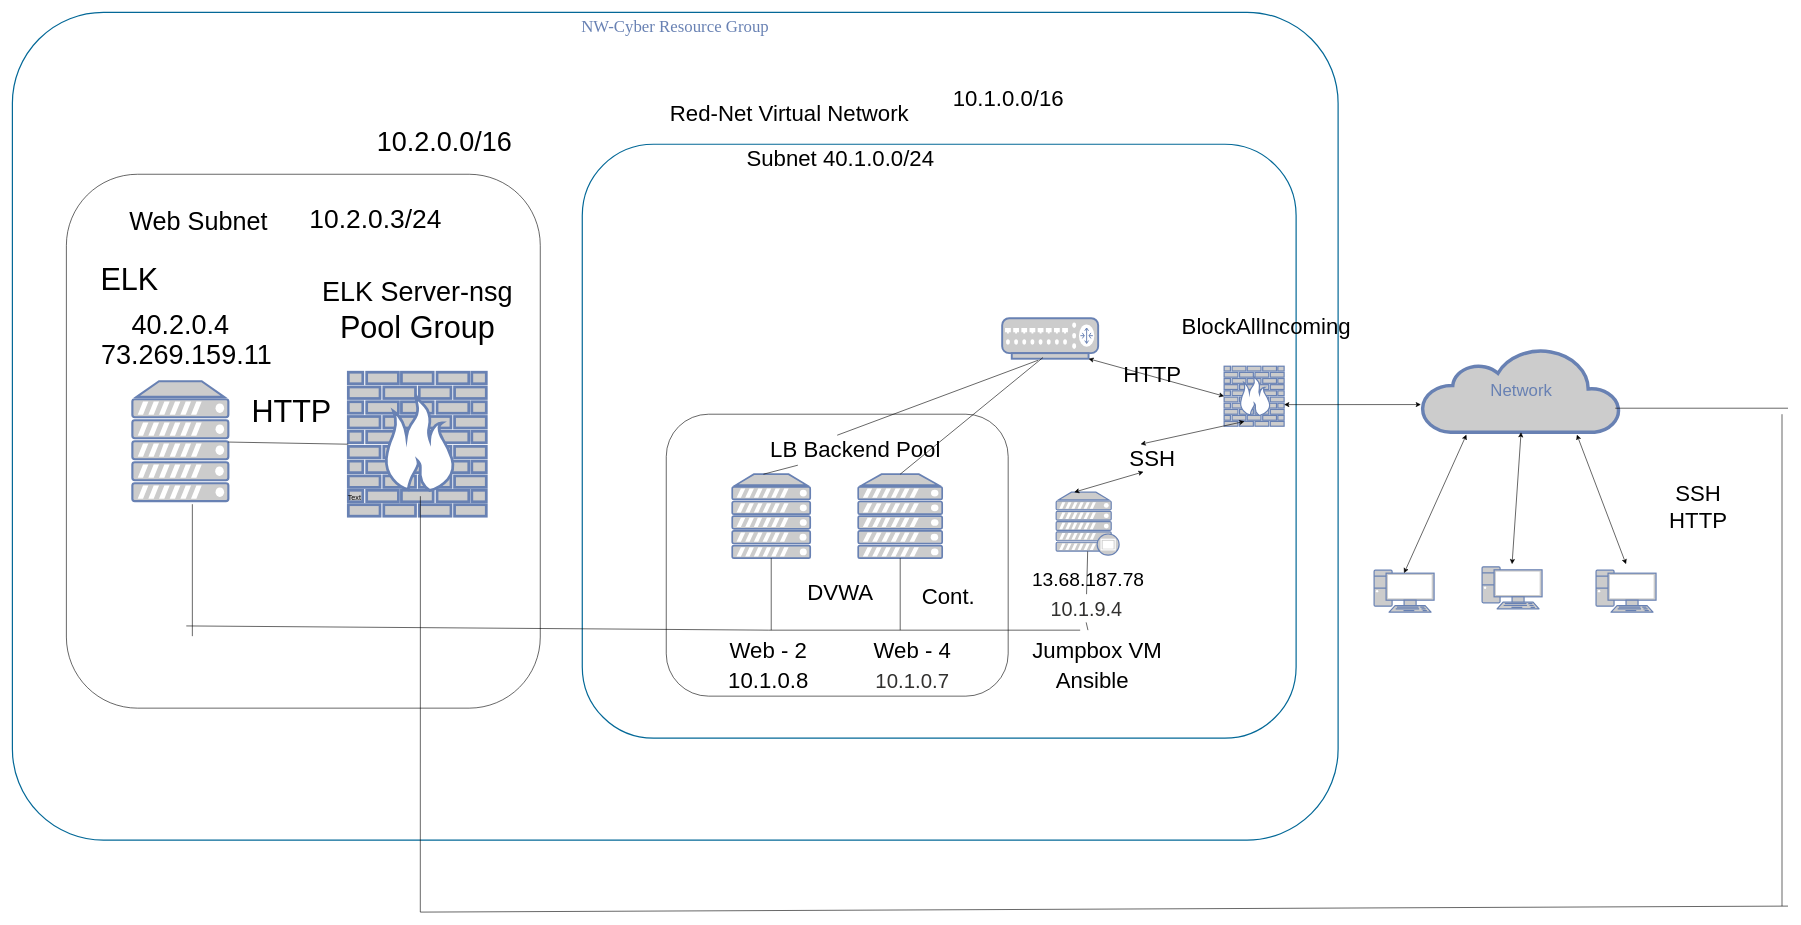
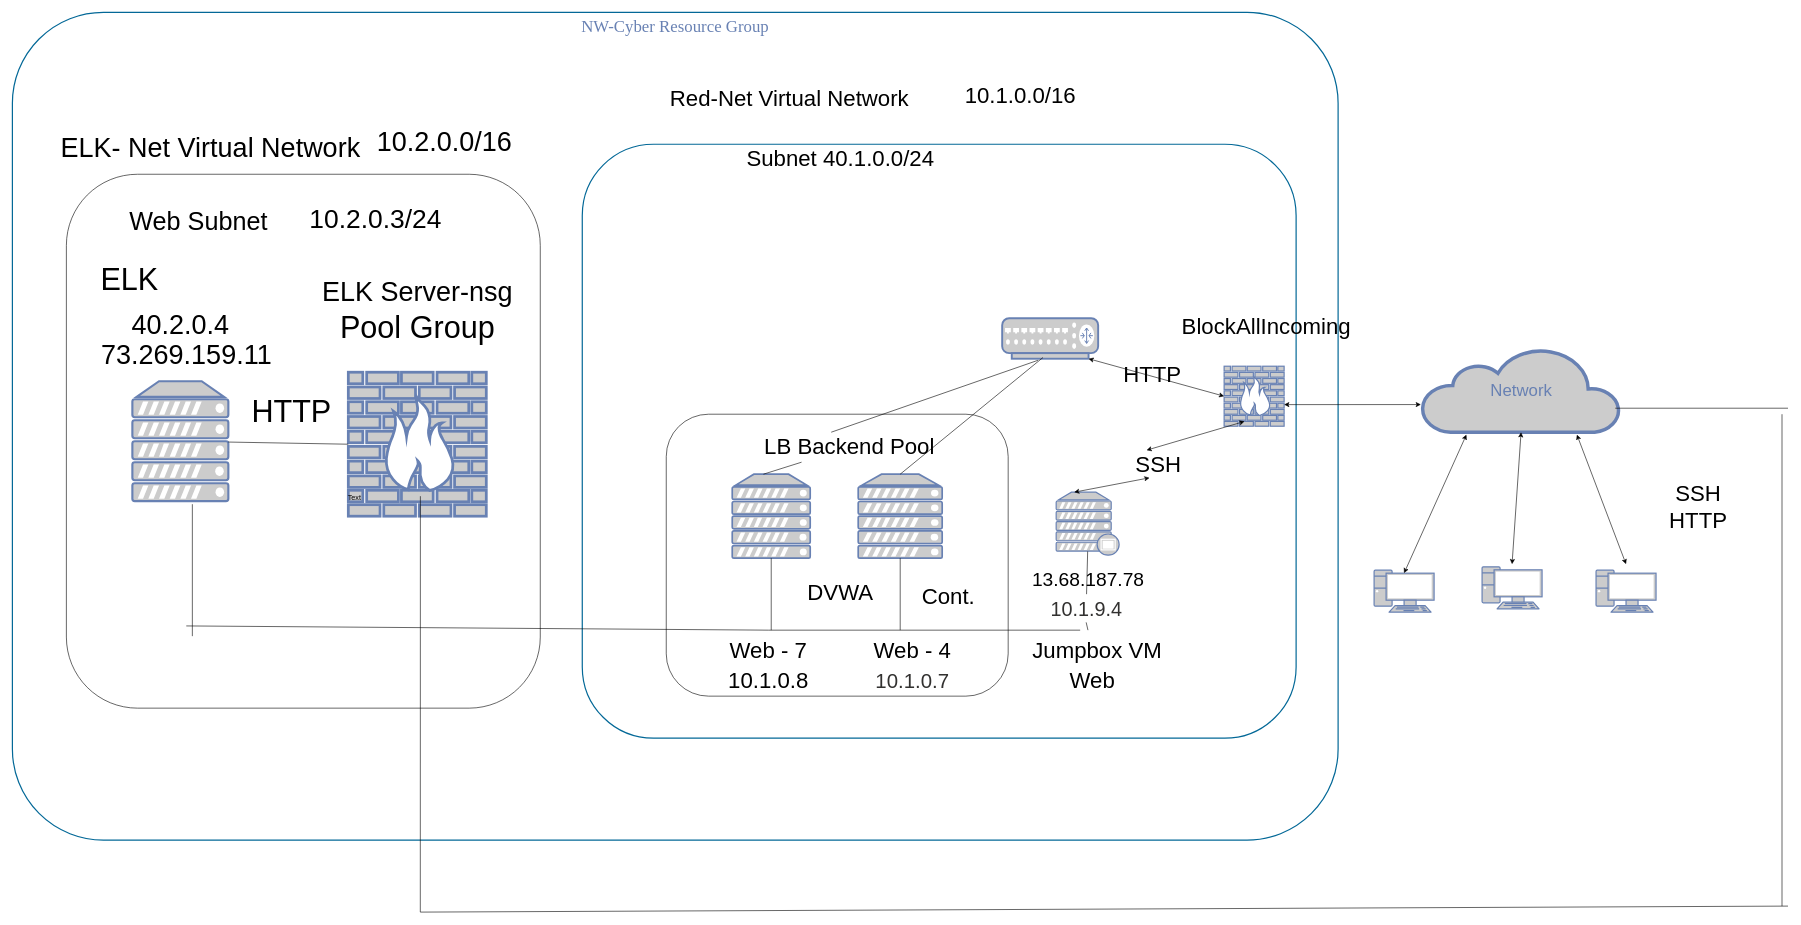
node "10.1.0.0/16": moved (1008, 99) -> (1020, 96)
node "Red-Net Virtual Network": moved (789, 114) -> (789, 99)
node "ELK- Net Virtual Network": added
node "LB Backend Pool": moved (855, 450) -> (849, 447)
node "SSH": moved (1152, 459) -> (1158, 465)
node "Web - 2": label "Web - 2" -> "Web - 7"
node "Ansible": label "Ansible" -> "Web"
